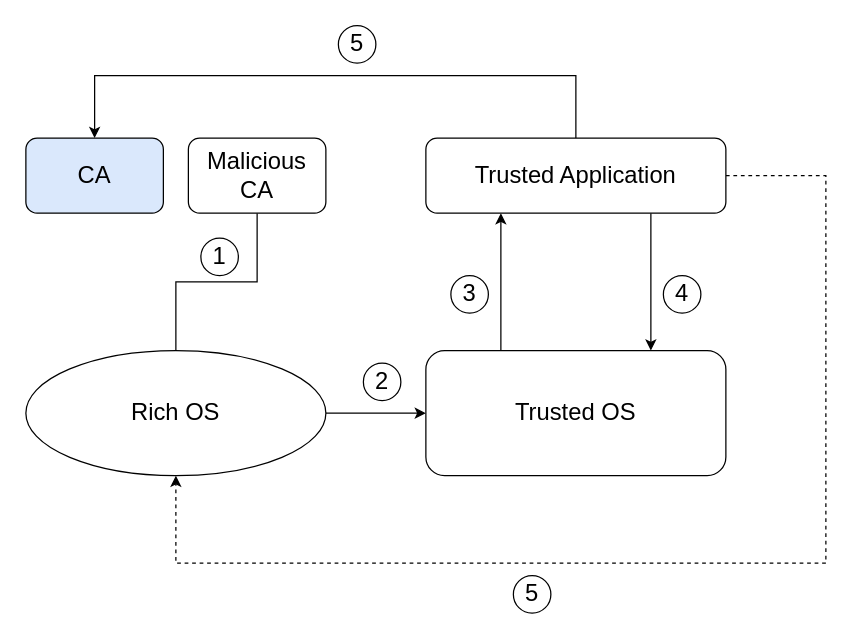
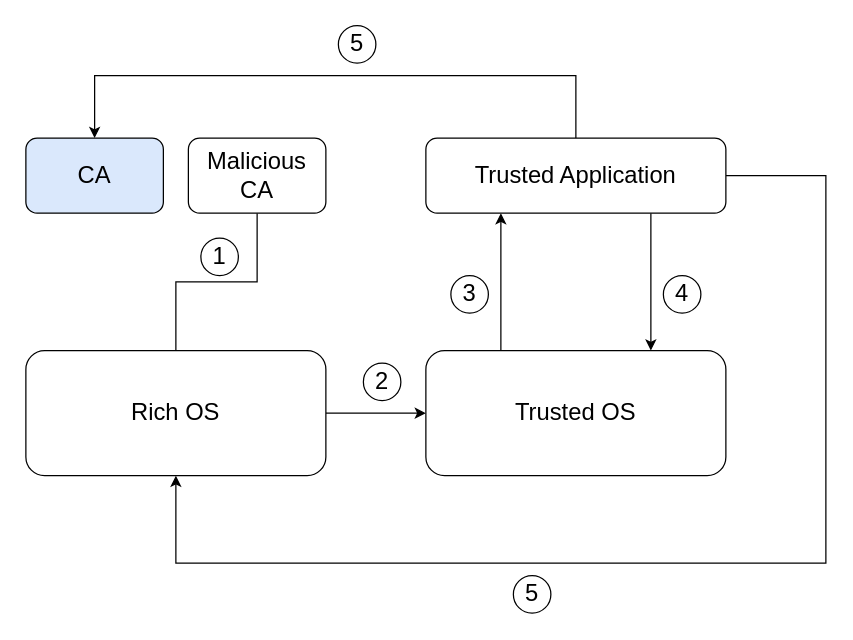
node "Rich OS": shape ellipse -> rounded rectangle
edge "Trusted Application" -> "Rich OS": style dashed -> solid
